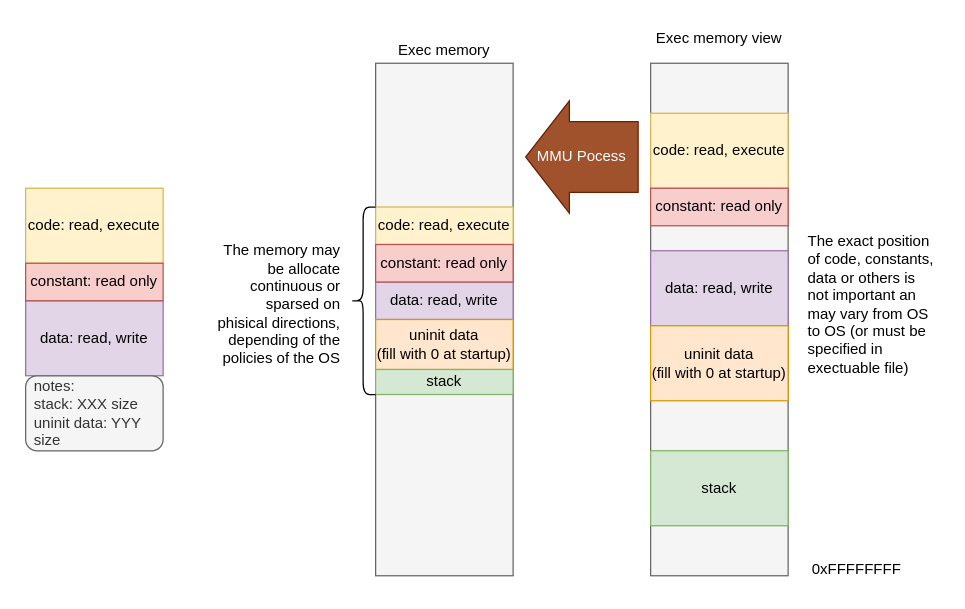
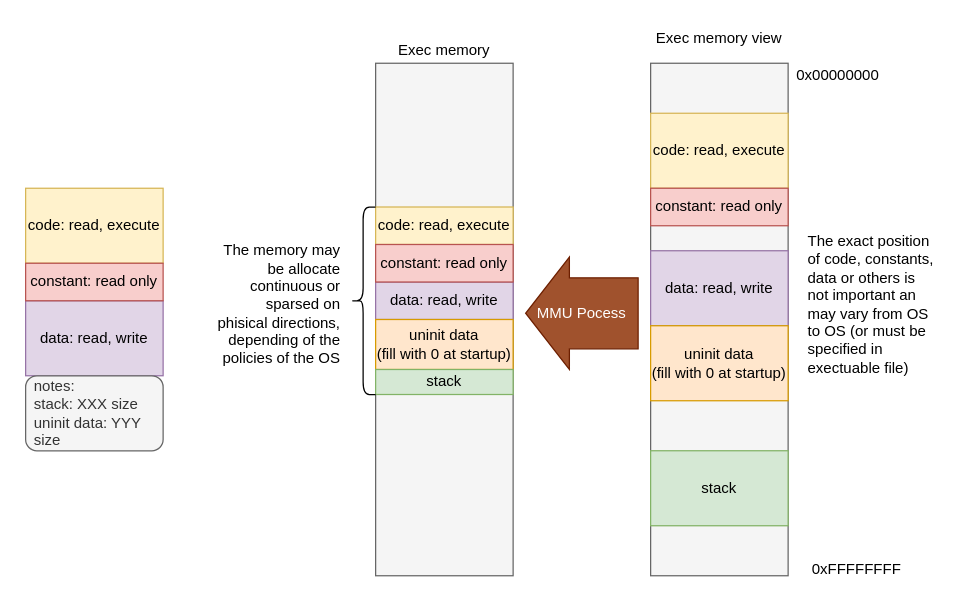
node "0x00000000": added
node "MMU Pocess": moved (582, 157) -> (582, 313)
